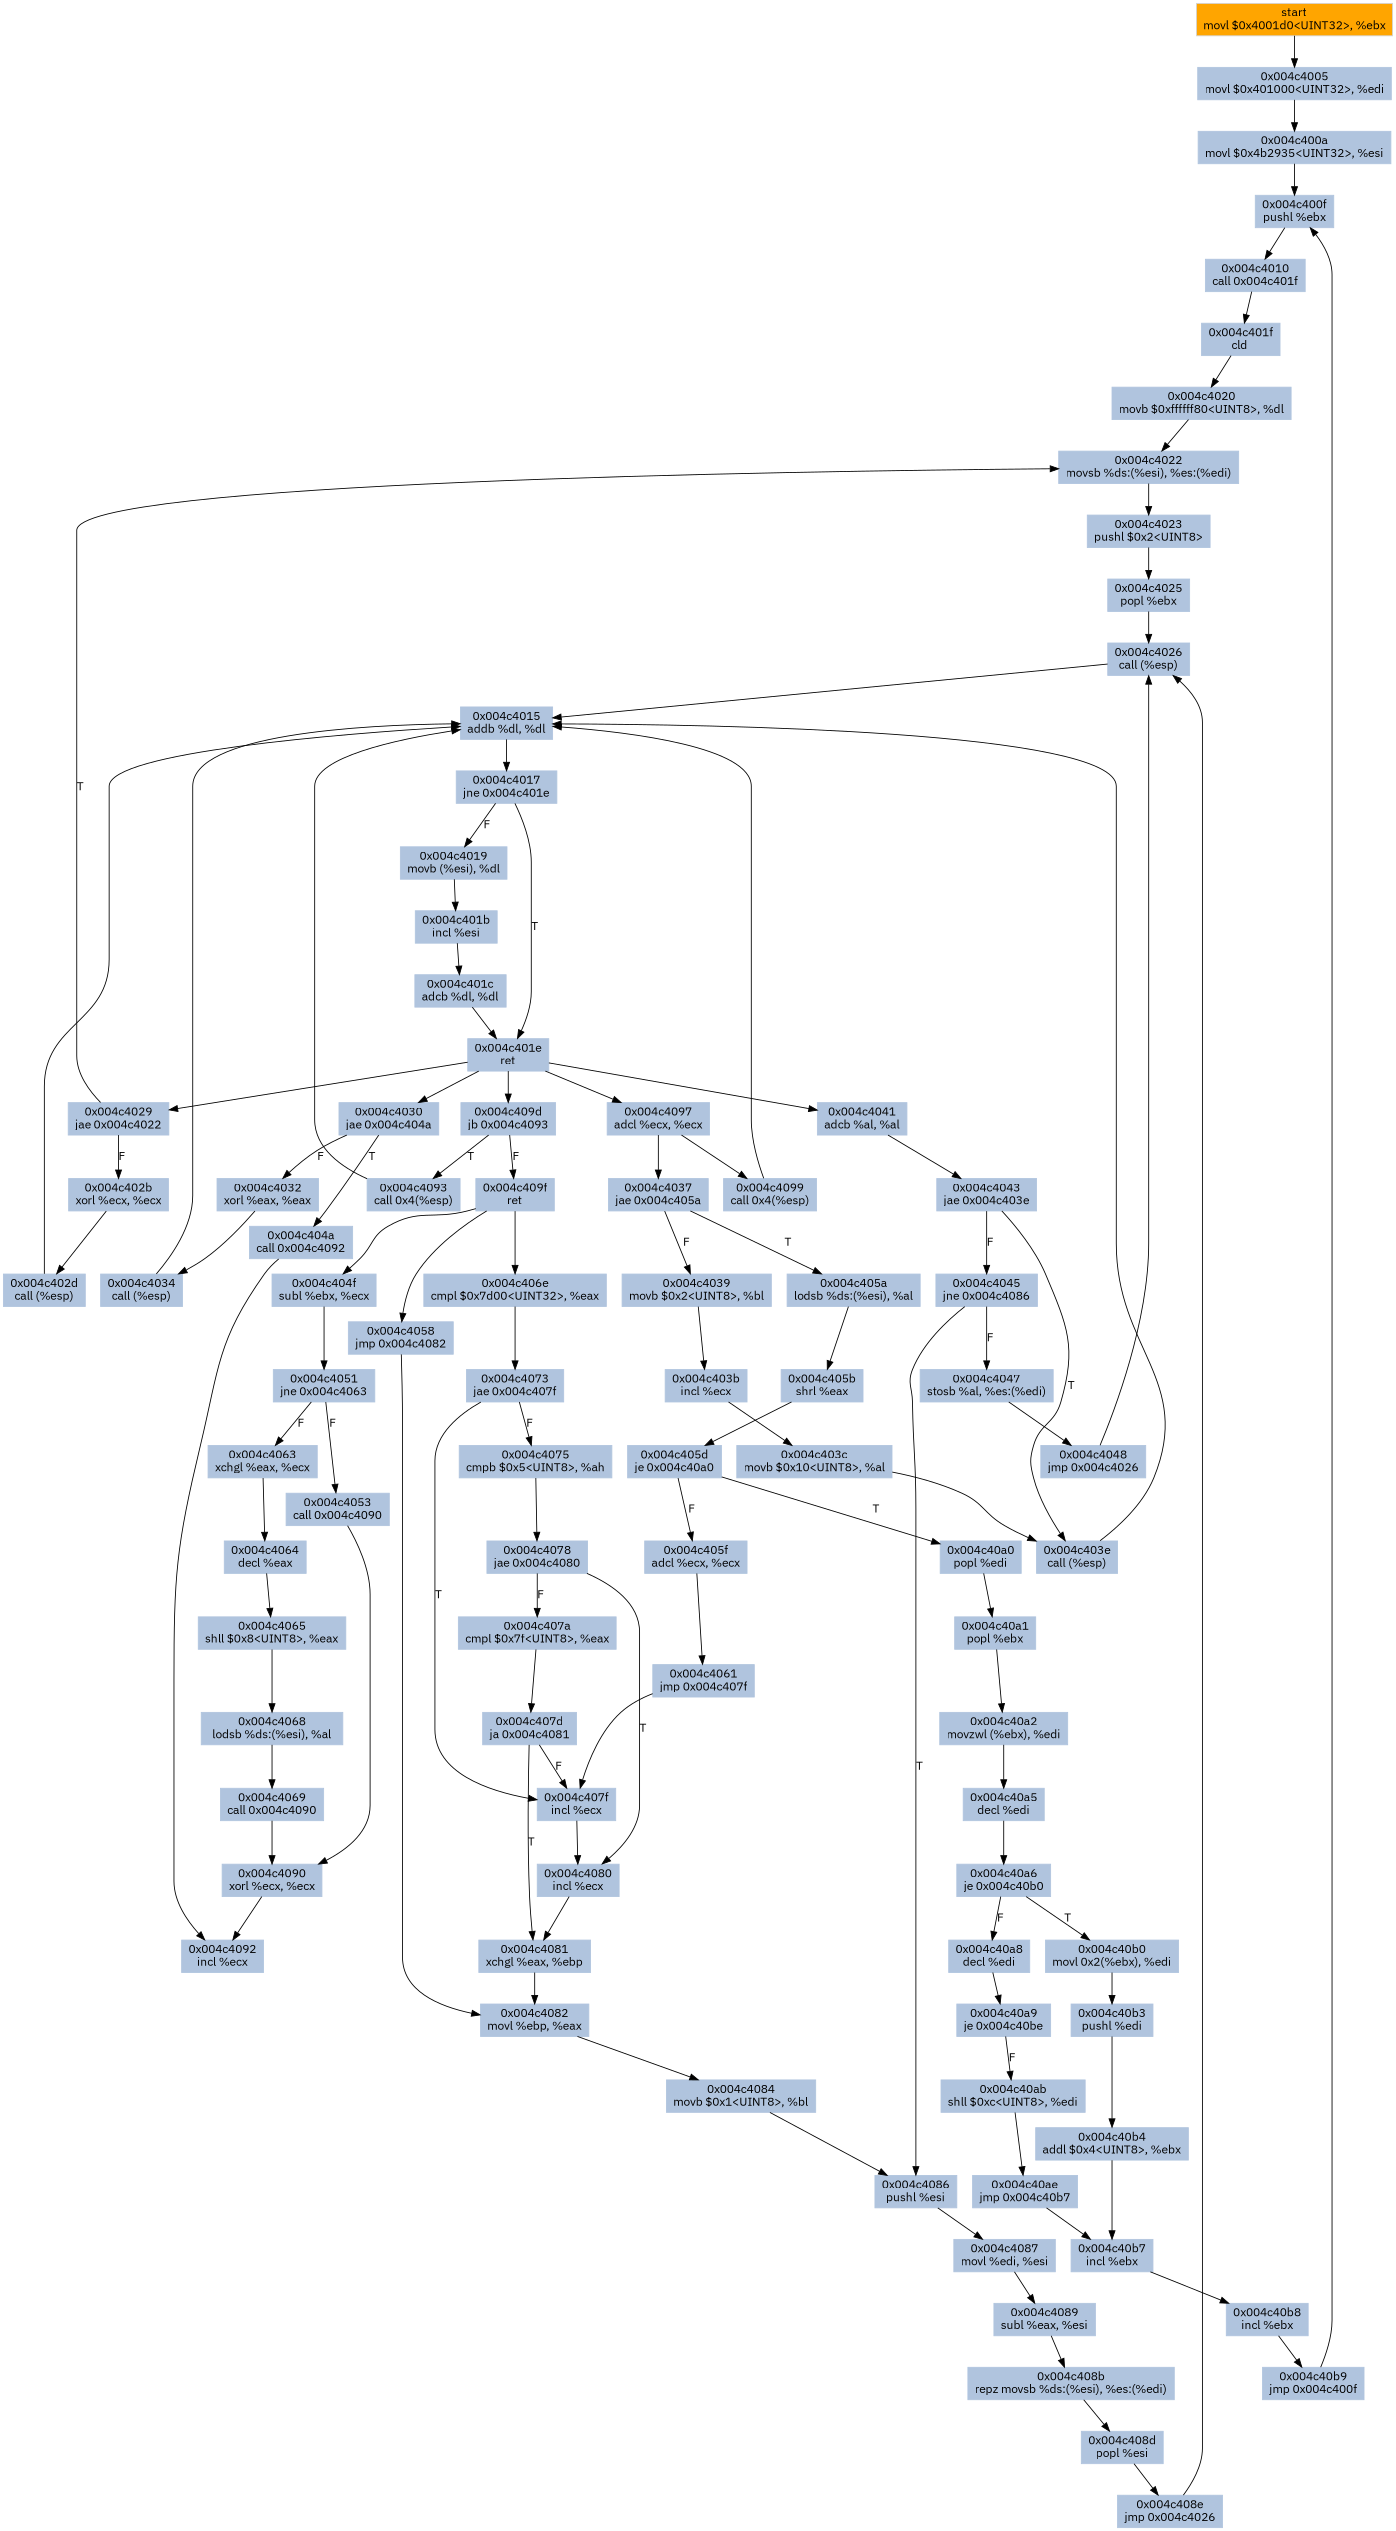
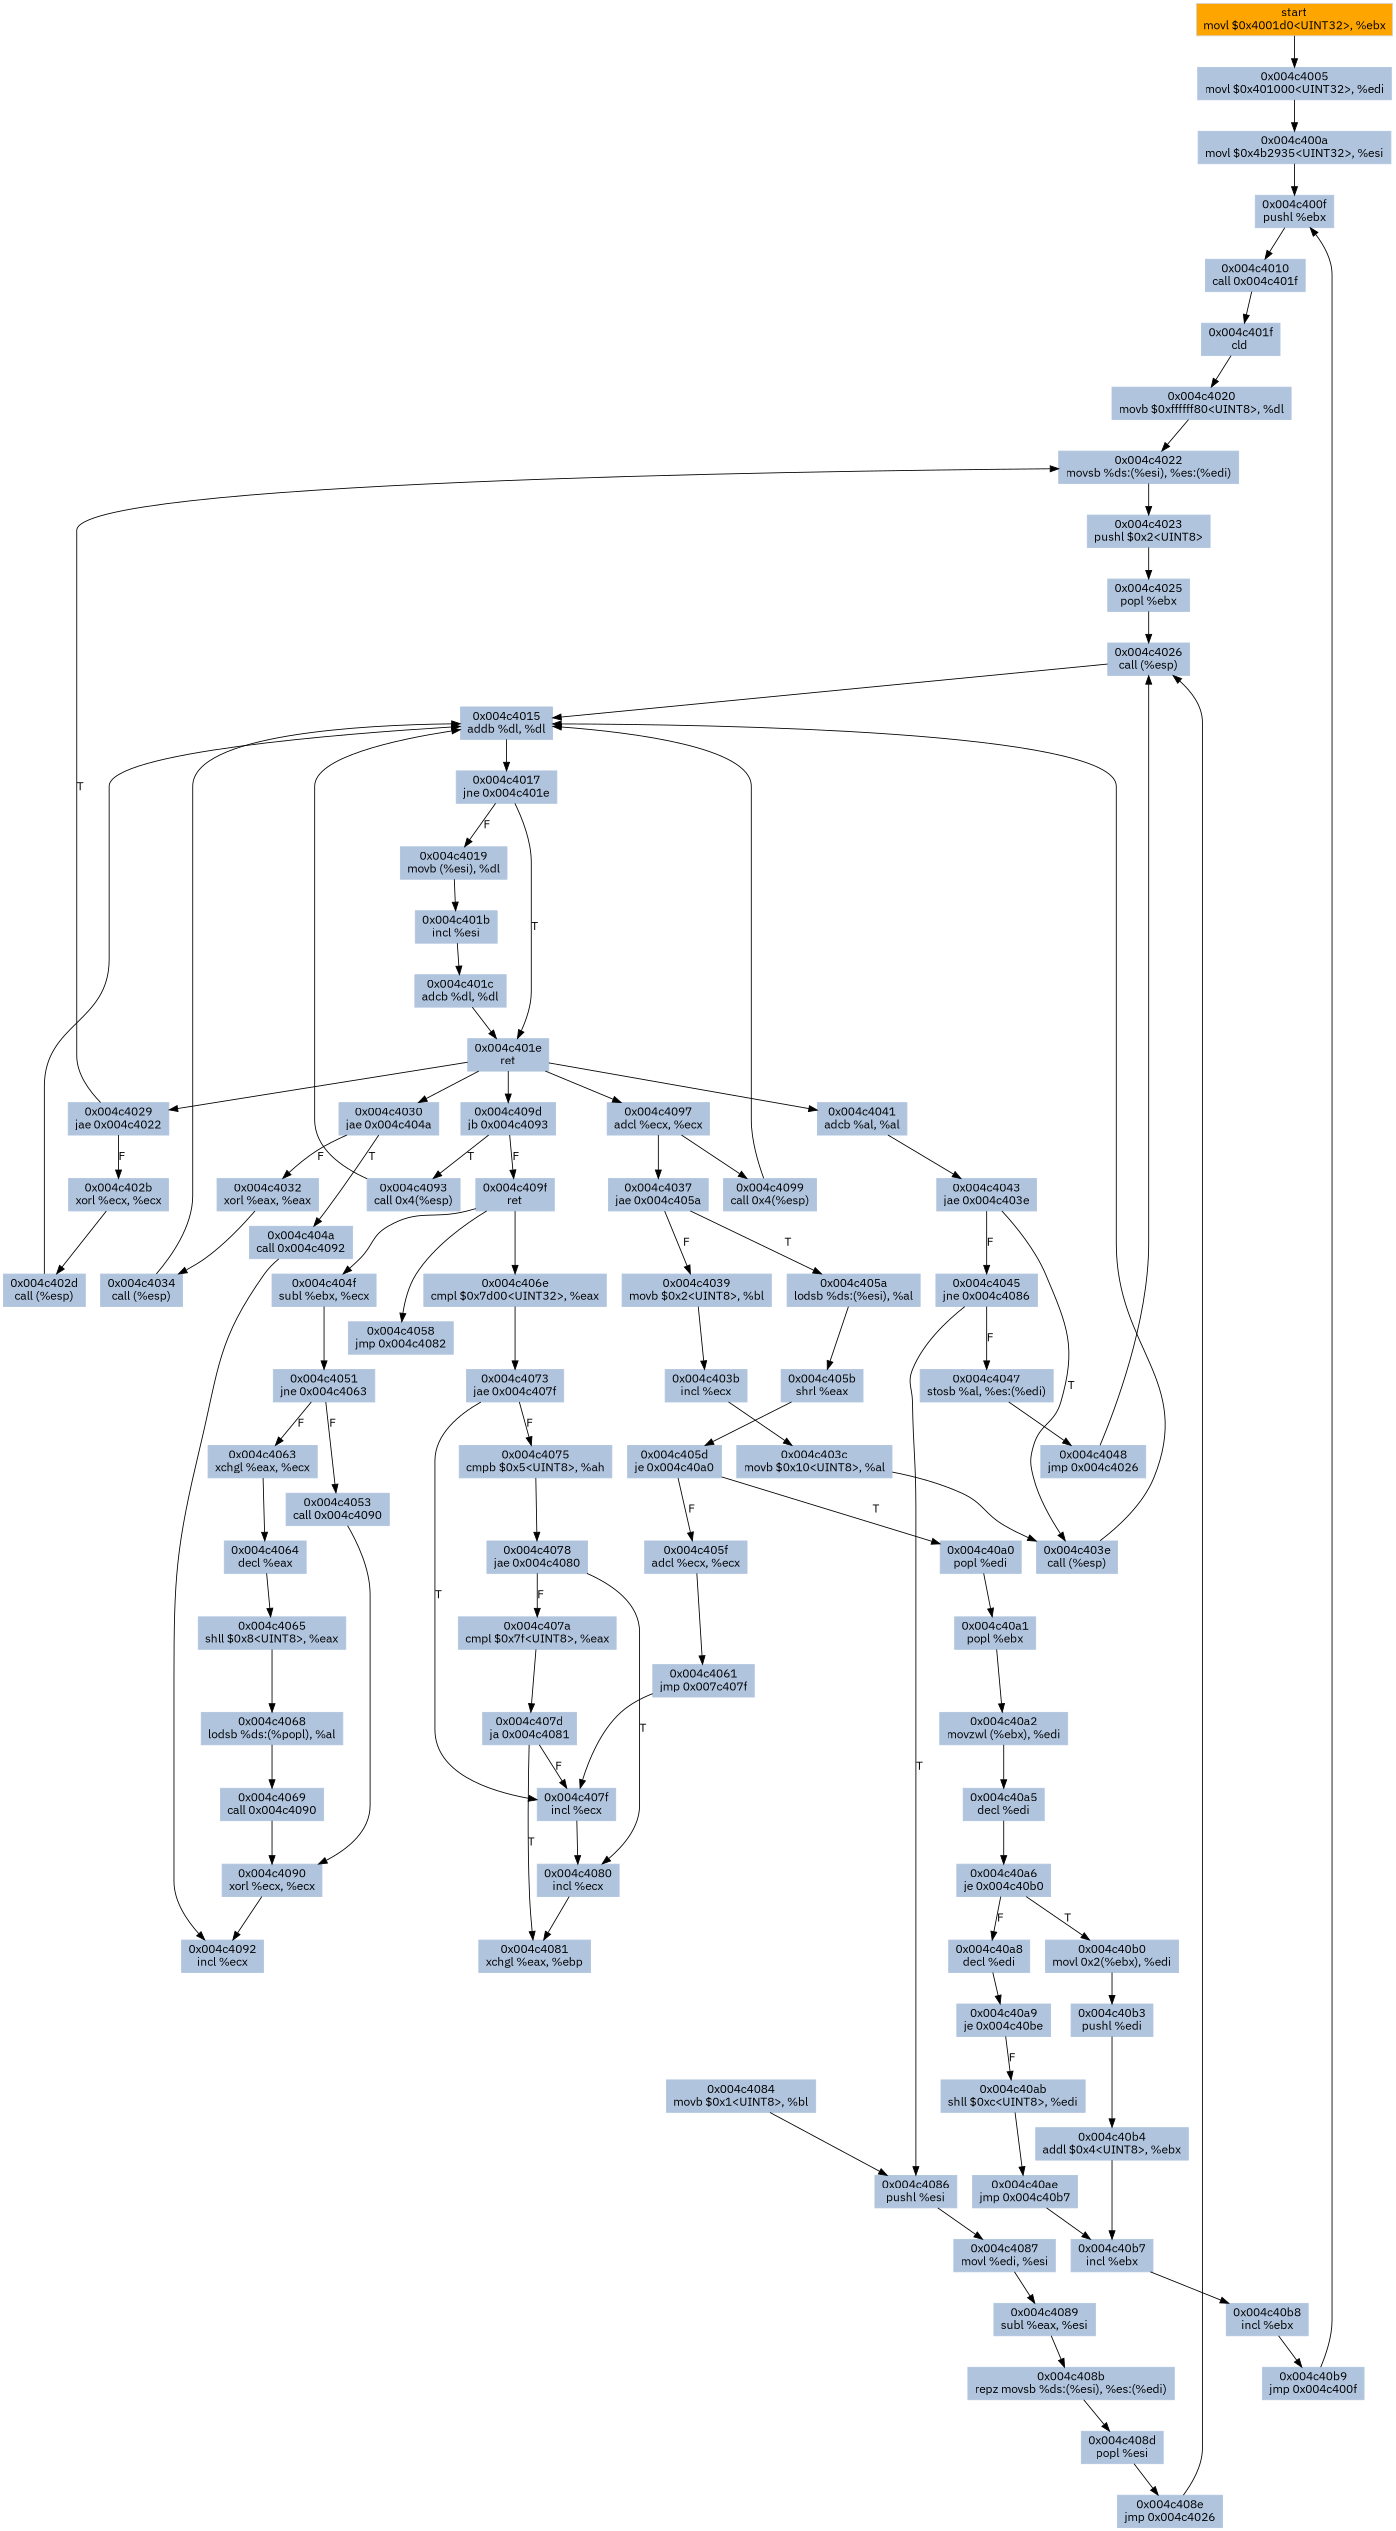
node "0x004c4061 jmp 0x004c407f": label "0x004c4061 jmp 0x004c407f" -> "0x004c4061 jmp 0x007c407f"
node "0x004c4068 lodsb %ds:(%esi), %al": label "0x004c4068 lodsb %ds:(%esi), %al" -> "0x004c4068 lodsb %ds:(%popl), %al"
node "0x004c4082 movl %ebp, %eax": removed
